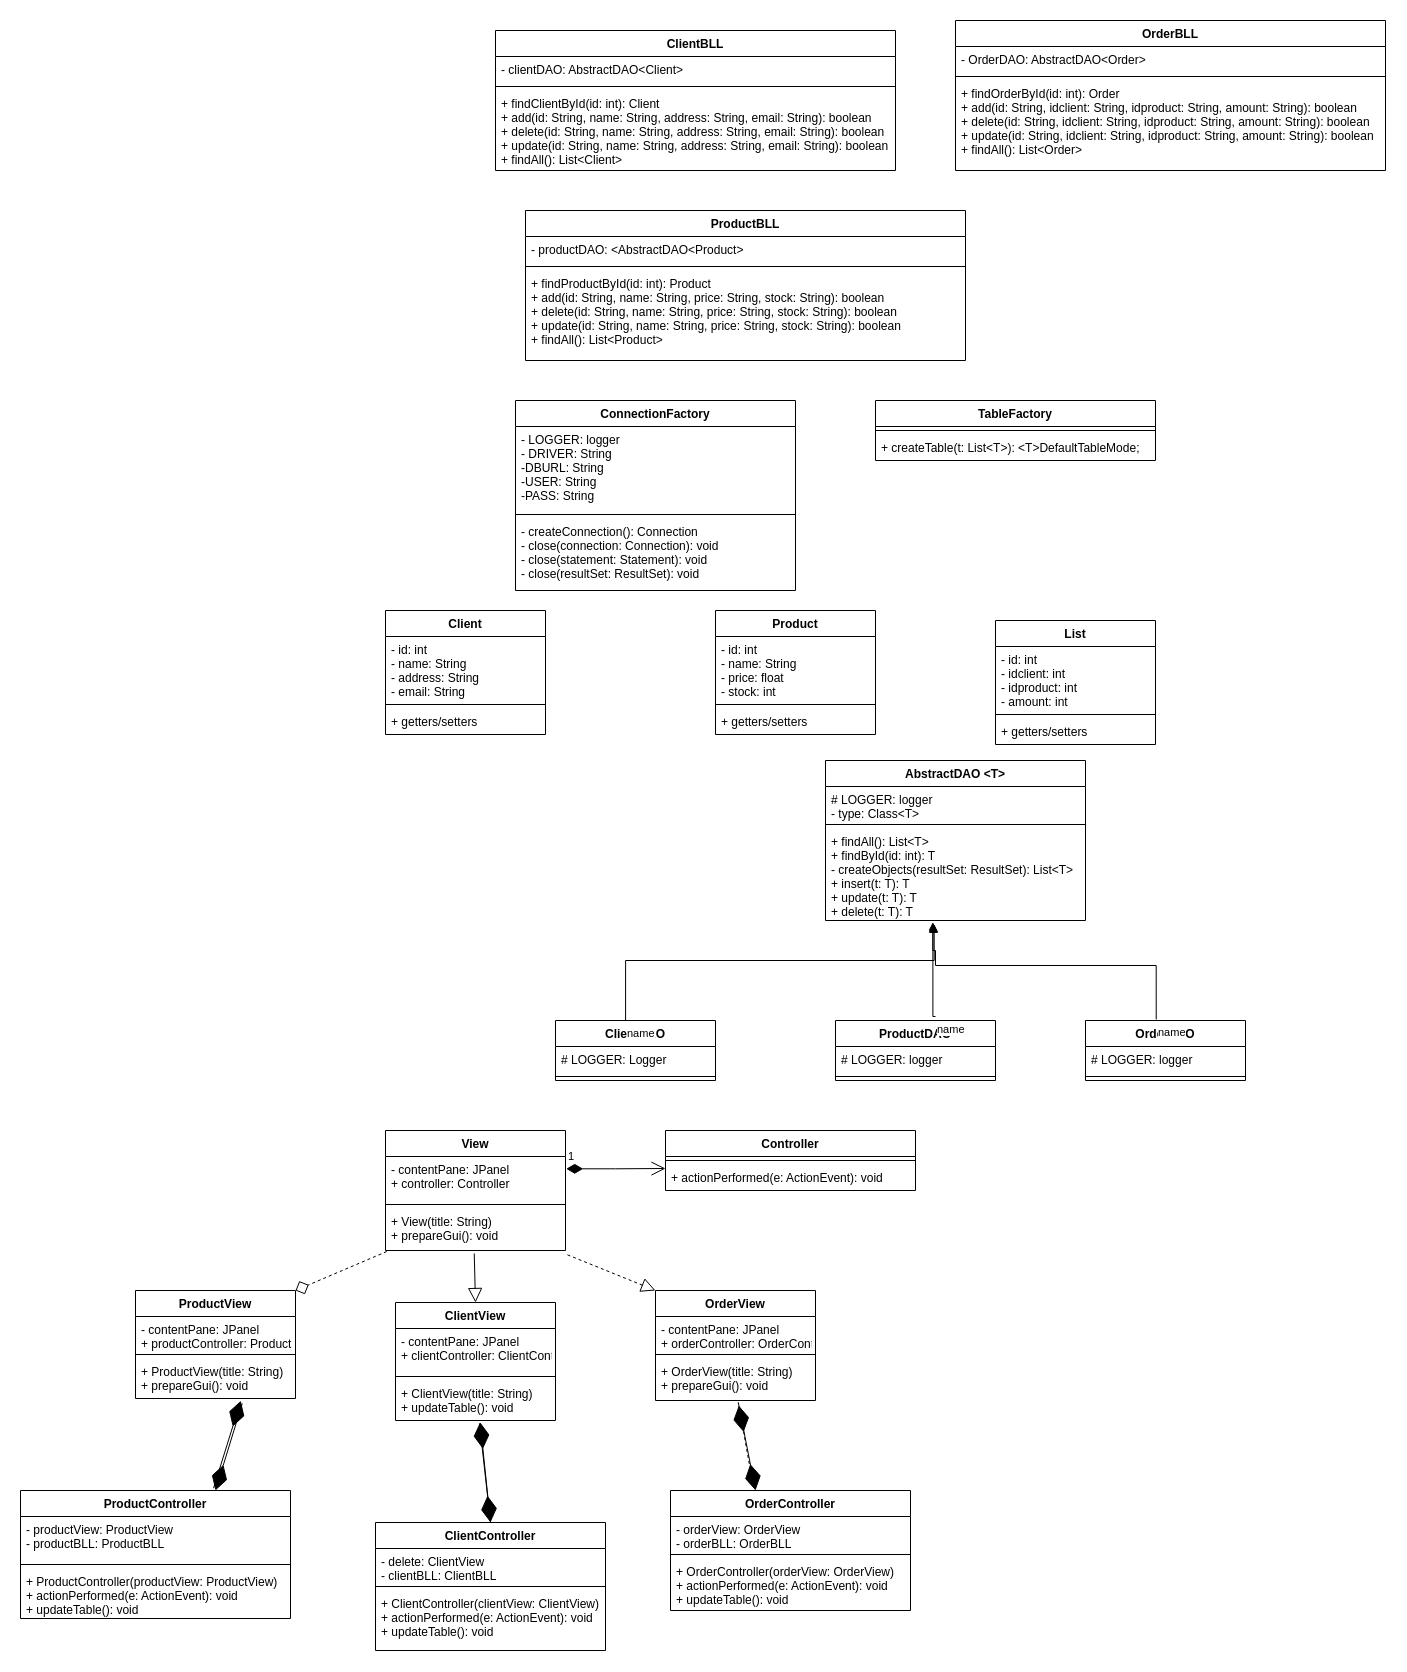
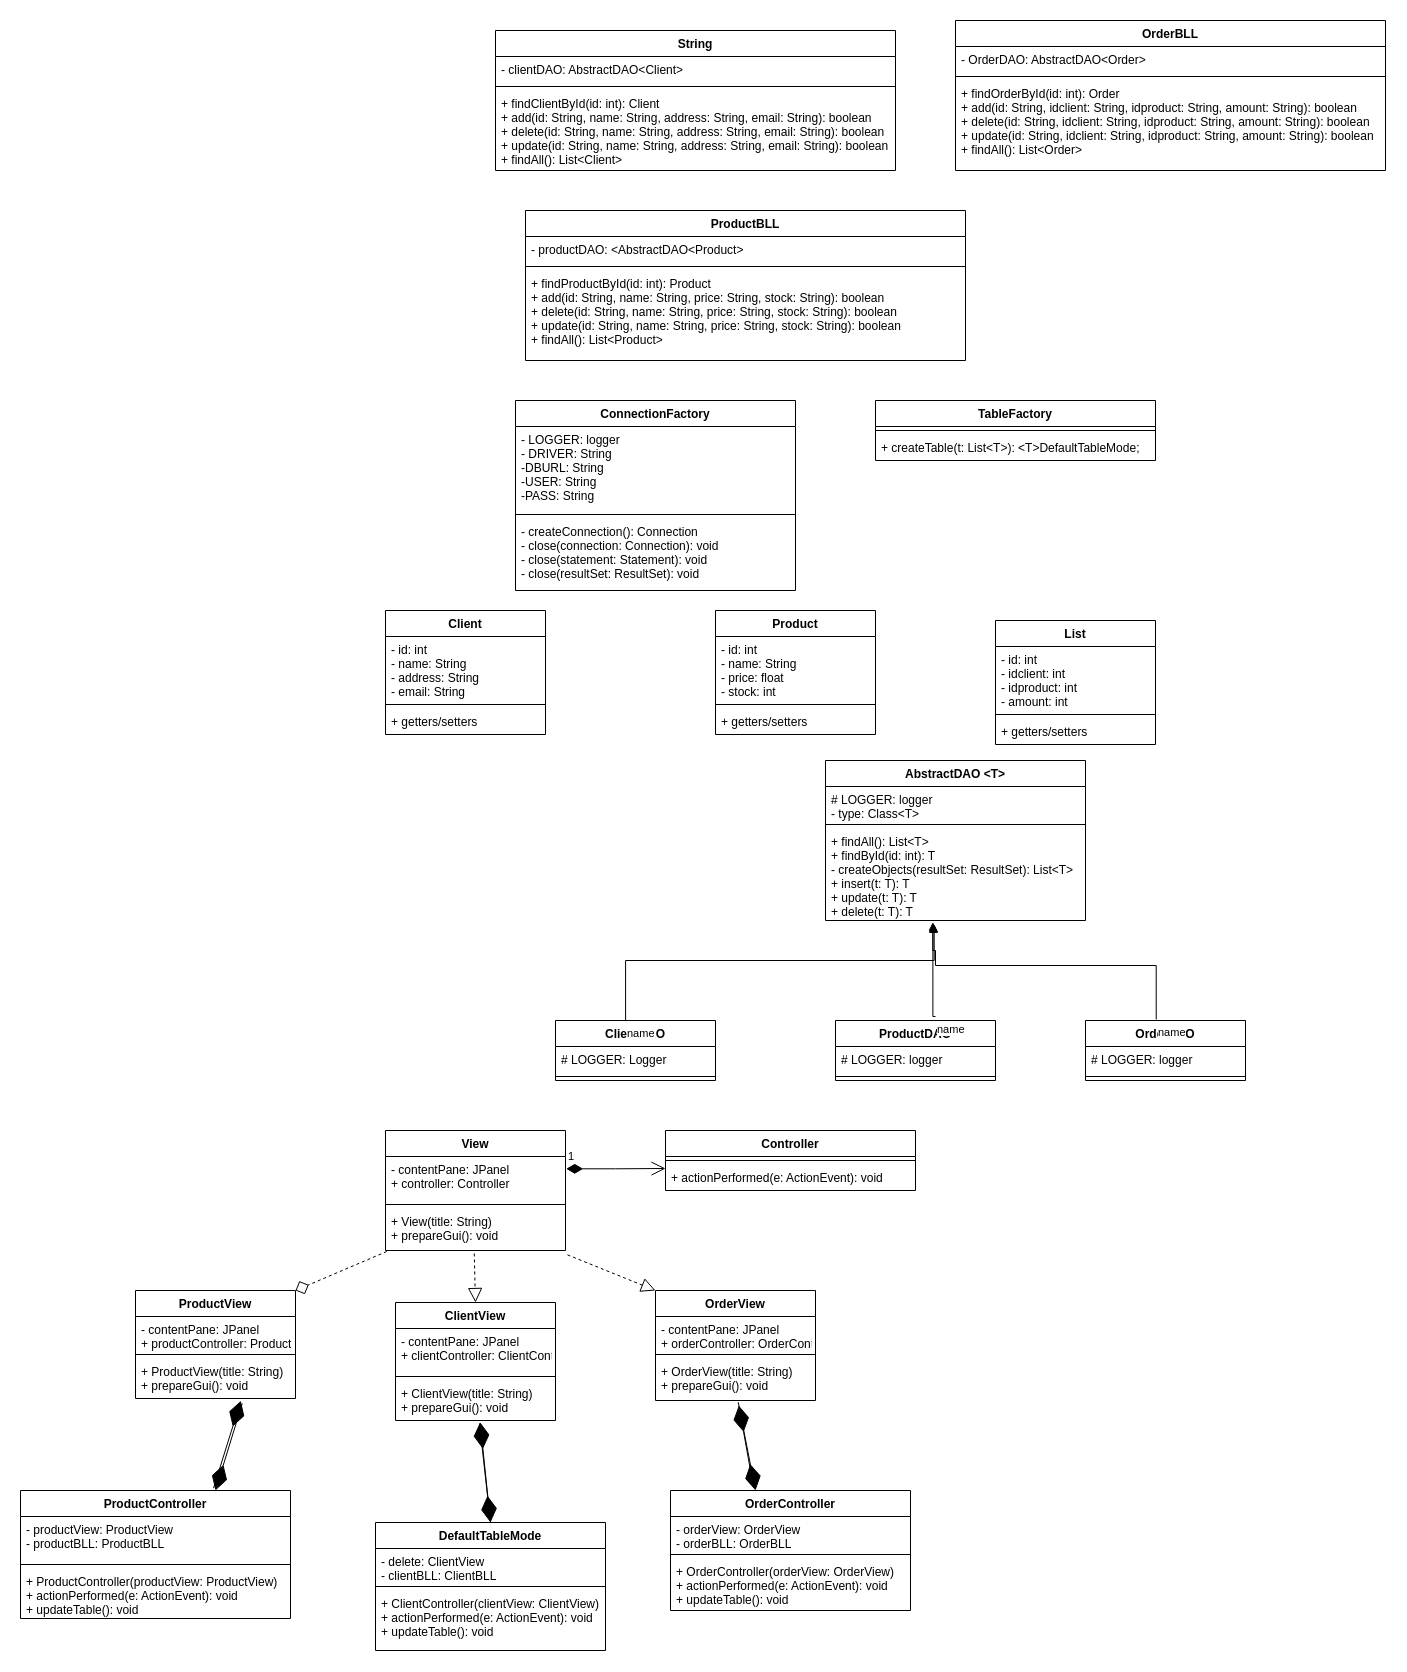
node "ClientBLL": label "ClientBLL" -> "String"
edge "+ View(title: String) + prepareGui(): void" -> "ClientView": style solid -> dashed
node "+ ClientView(title: String) + updateTable(): void": label "+ ClientView(title: String) + updateTable(): void" -> "+ ClientView(title: String) + prepareGui(): void"
edge "OrderController" -> "+ OrderView(title: String) + prepareGui(): void": style dashed -> solid
node "ClientController": label "ClientController" -> "DefaultTableMode"
